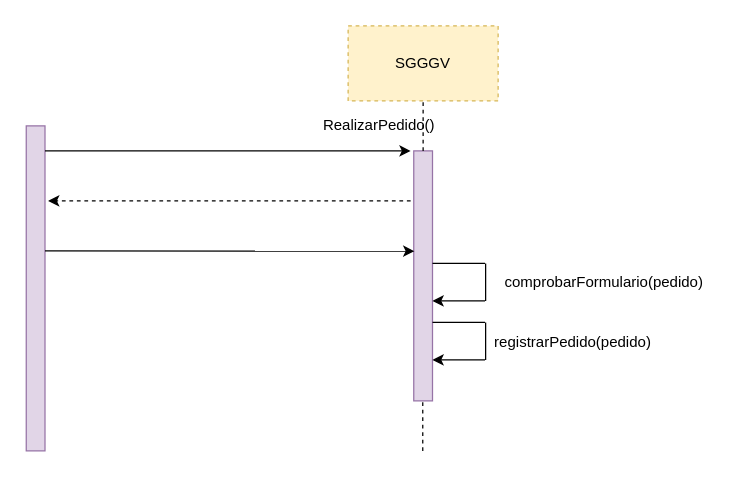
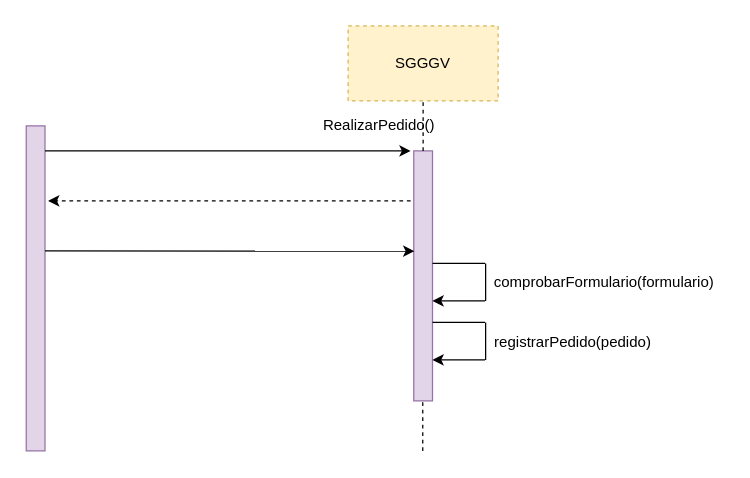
node "comprobarFormulario(pedido)": label "comprobarFormulario(pedido)" -> "comprobarFormulario(formulario)"
